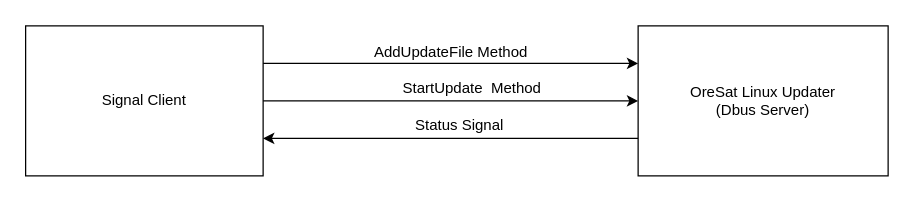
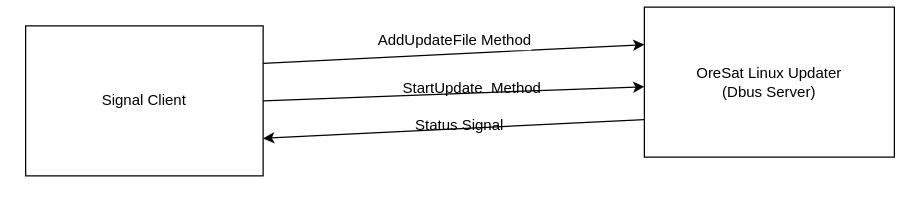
node "OreSat Linux Updater (Dbus Server)": moved (763, 101) -> (769, 82)
